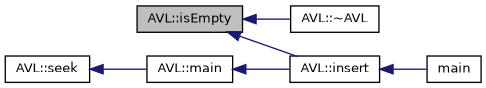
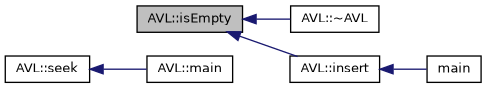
edge "AVL::insert" -> "AVL::main": removed
